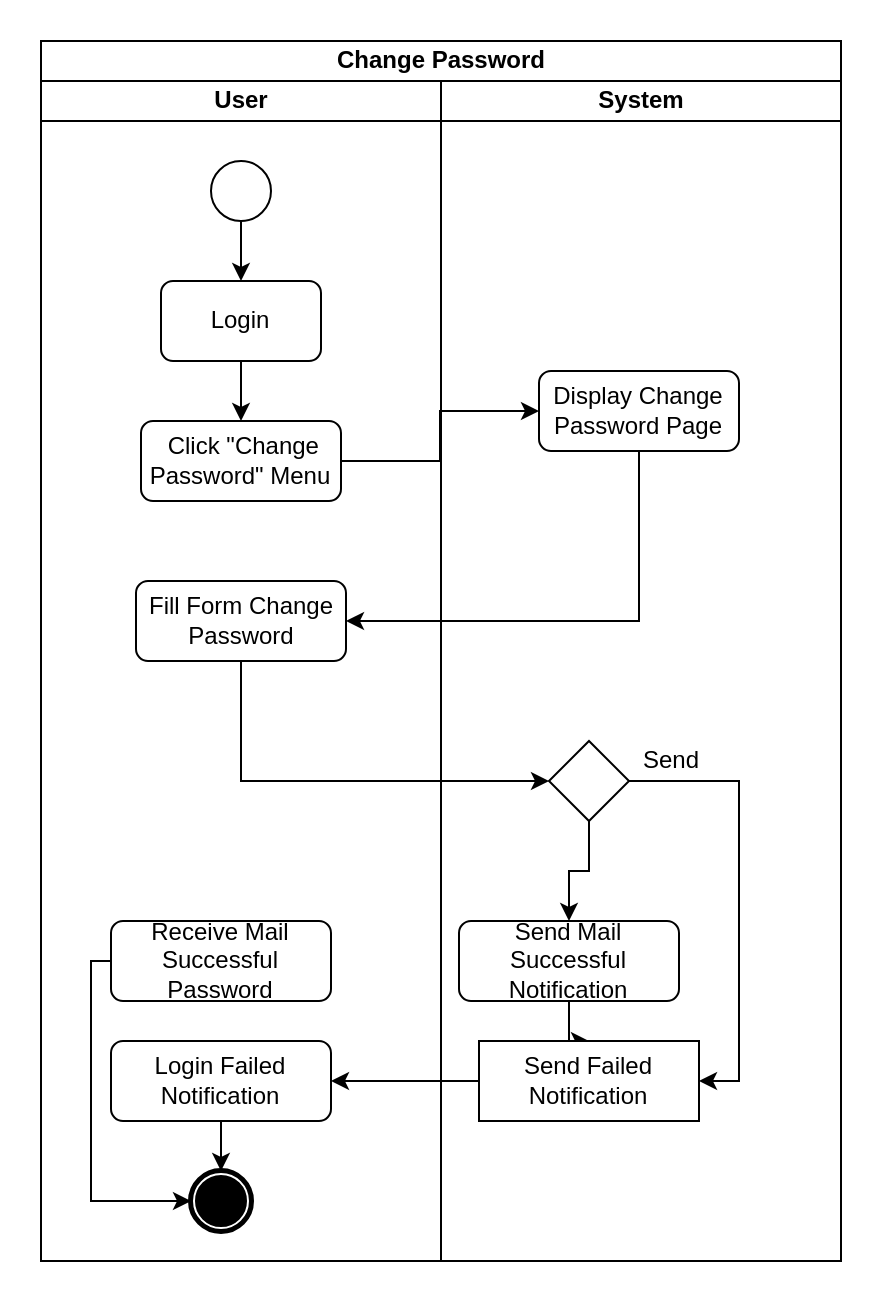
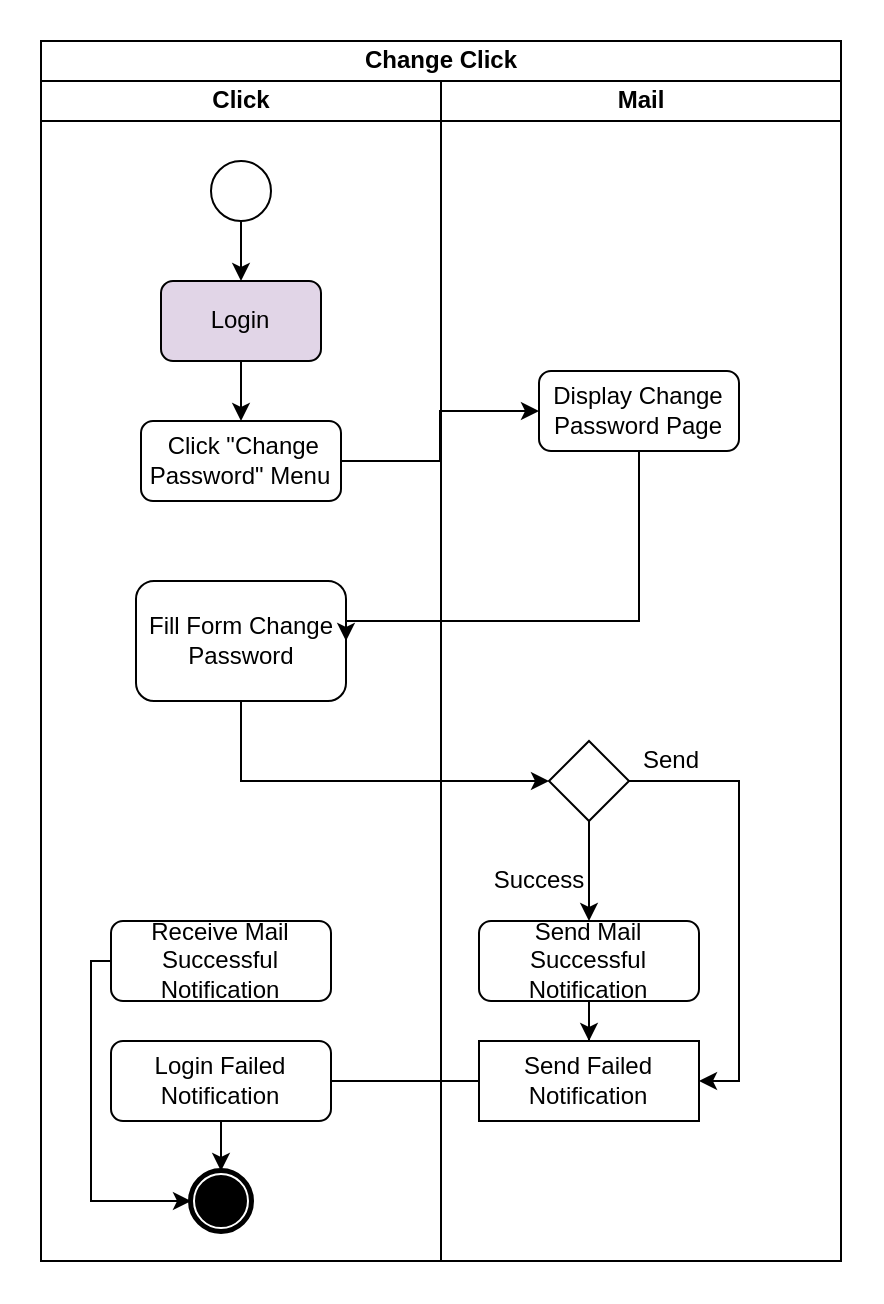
node "Change Password": label "Change Password" -> "Change Click"
node "User": label "User" -> "Click"
node "System": label "System" -> "Mail"
node "Login": fillcolor #ffffff -> #e1d5e7
node "Fill Form Change Password": size 210x80 -> 210x120
node "Success": added
node "Receive Mail Successful Password": label "Receive Mail Successful Password" -> "Receive Mail Successful Notification"
node "Send Mail Successful Notification": moved (569, 961) -> (589, 961)
edge "Send Failed Notification" -> "Login Failed Notification": arrowhead classic -> none
